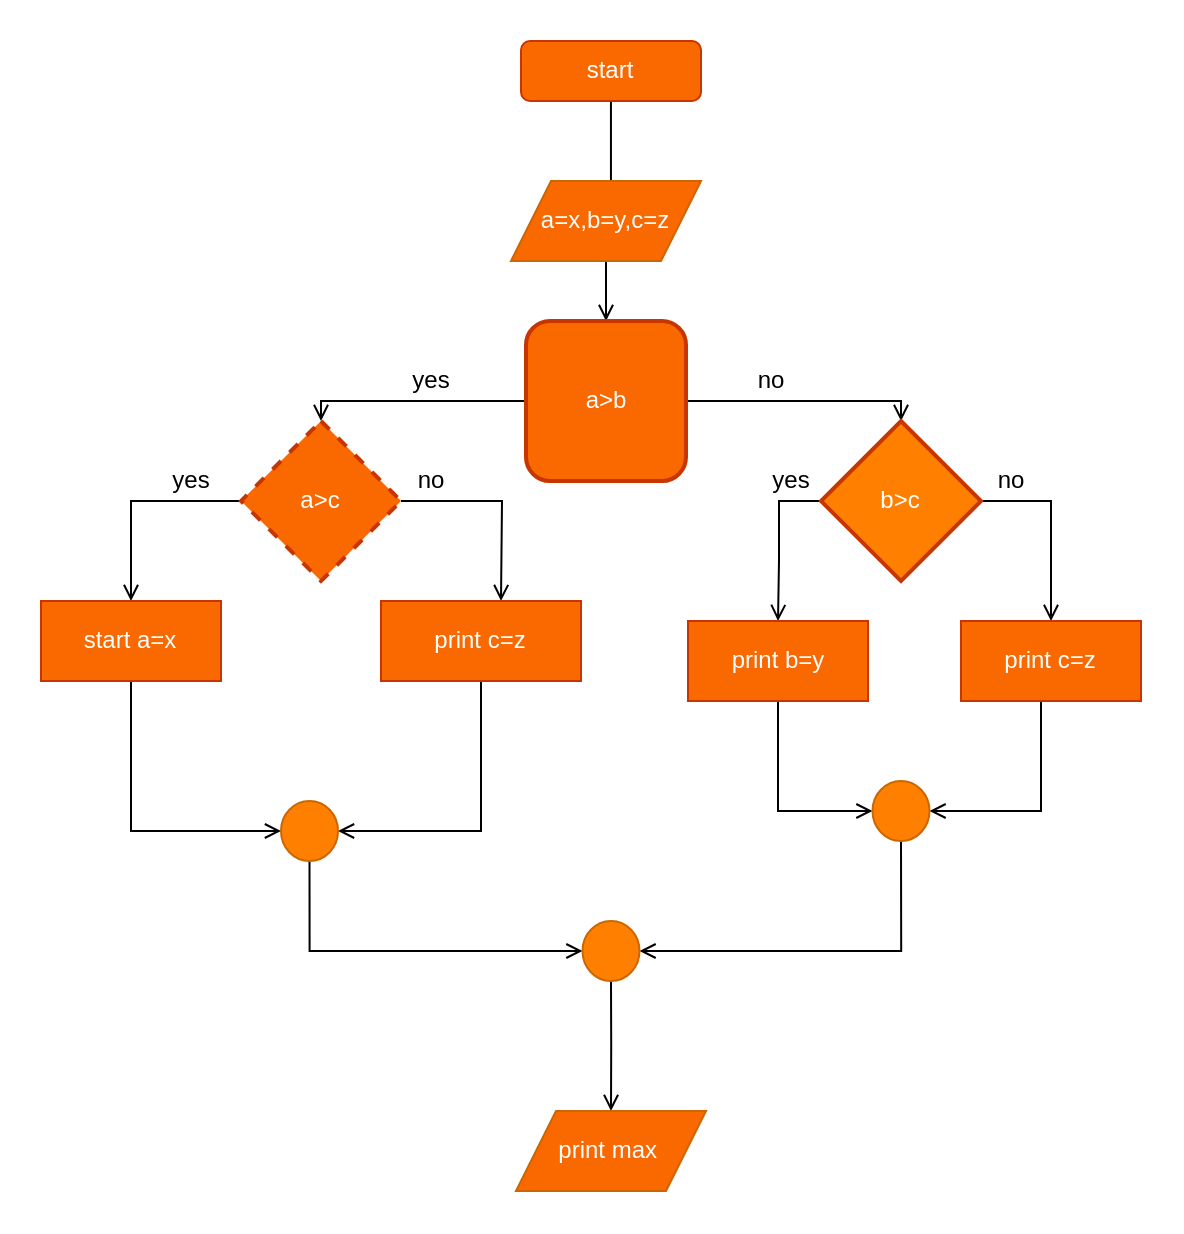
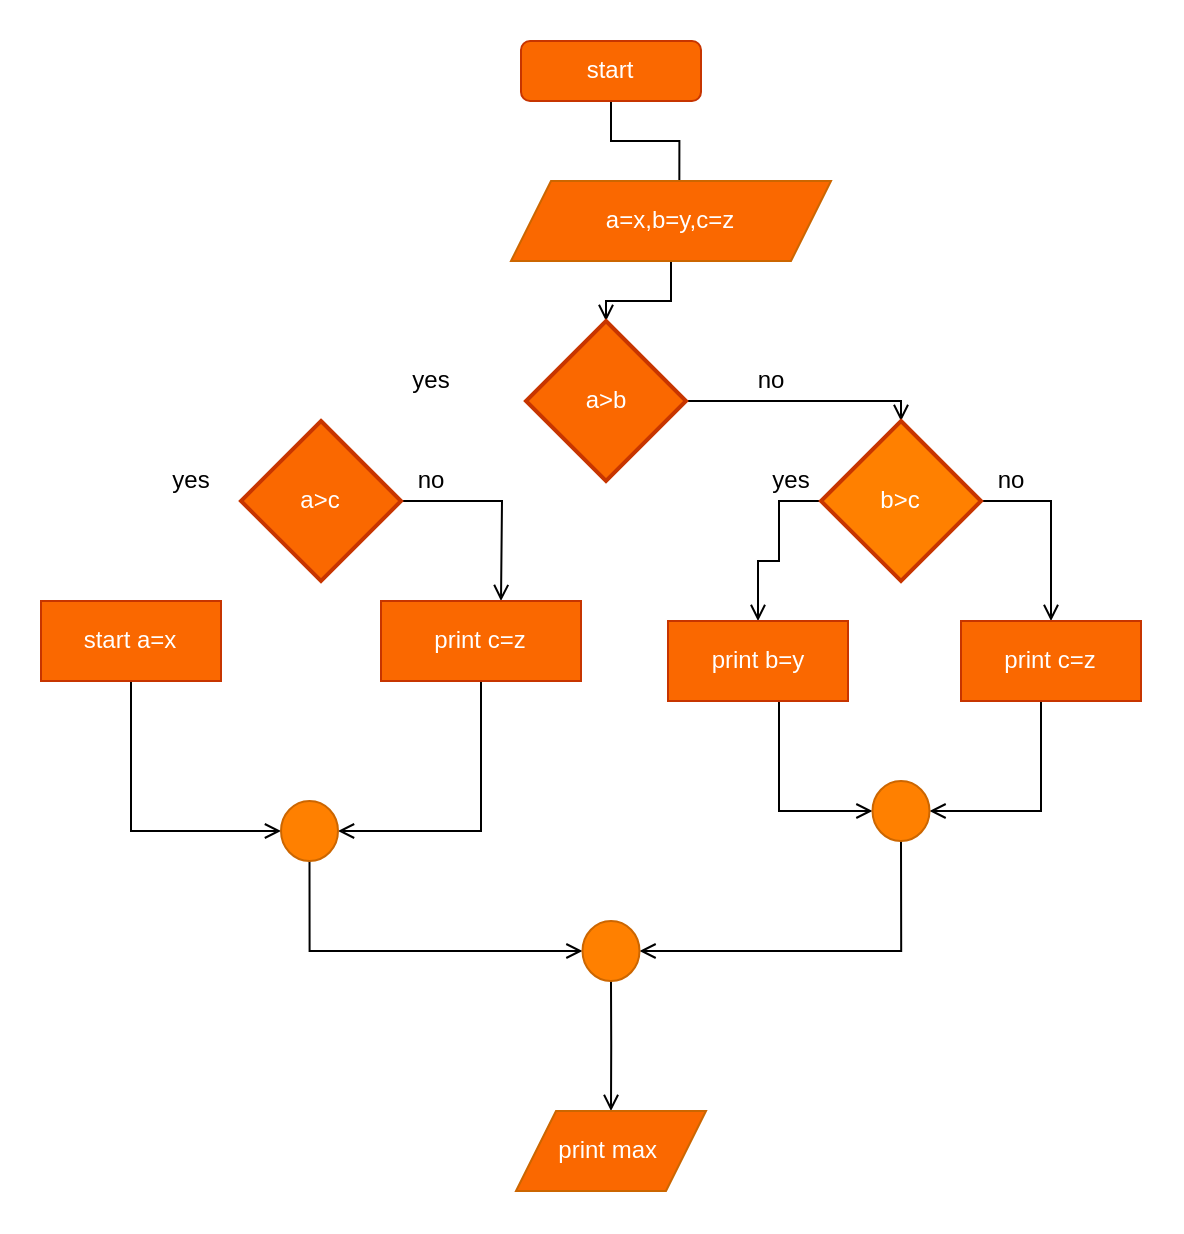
node "a=x,b=y,c=z": size 190x80 -> 320x80
edge "a>b" -> "a>c": removed
node "a>b": shape rounded rectangle -> diamond
edge "a>c" -> "start a=x": removed
node "a>c": style dashed -> solid
node "print b=y": moved (778, 661) -> (758, 661)
